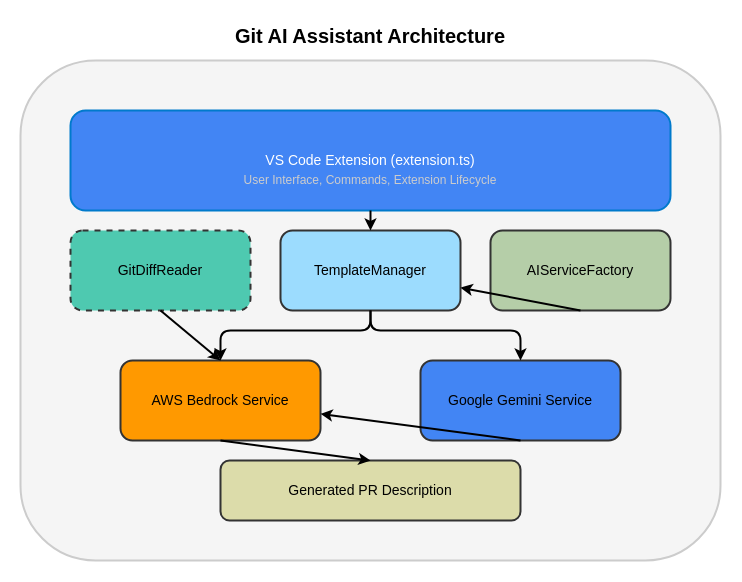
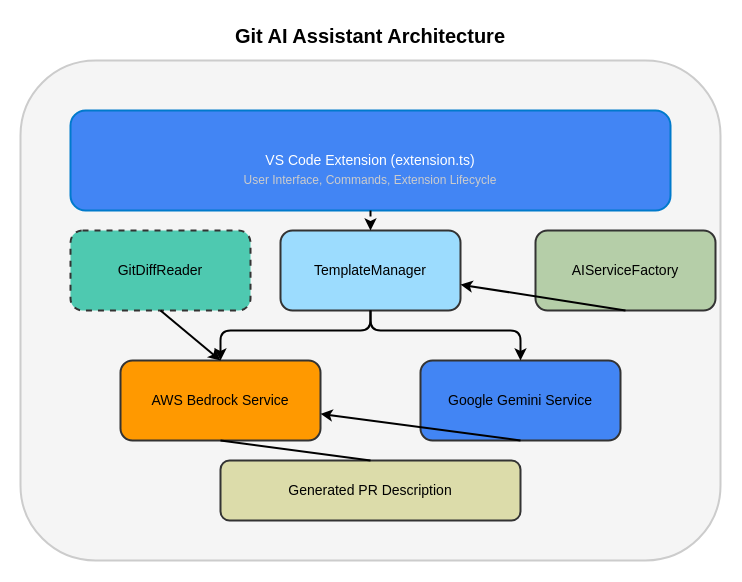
edge "VS Code Extension (extension.ts)" -> "TemplateManager": style solid -> dashed
node "AIServiceFactory": moved (581, 271) -> (626, 271)
edge "AWS Bedrock Service" -> "Generated PR Description": arrowhead classic -> none
